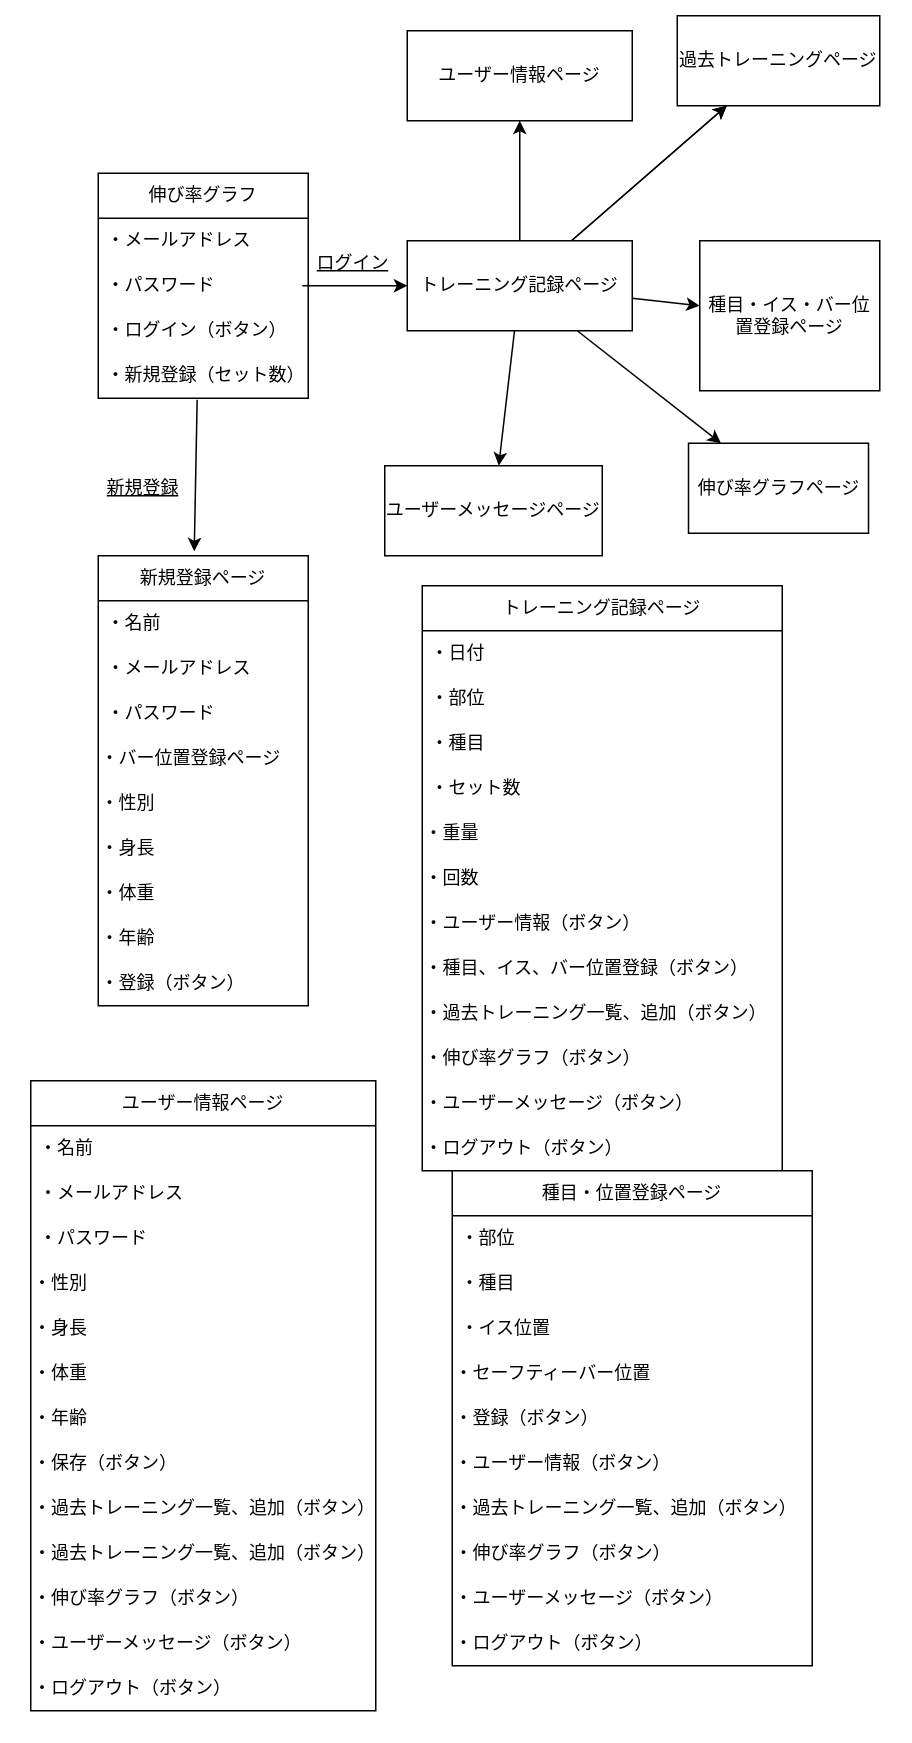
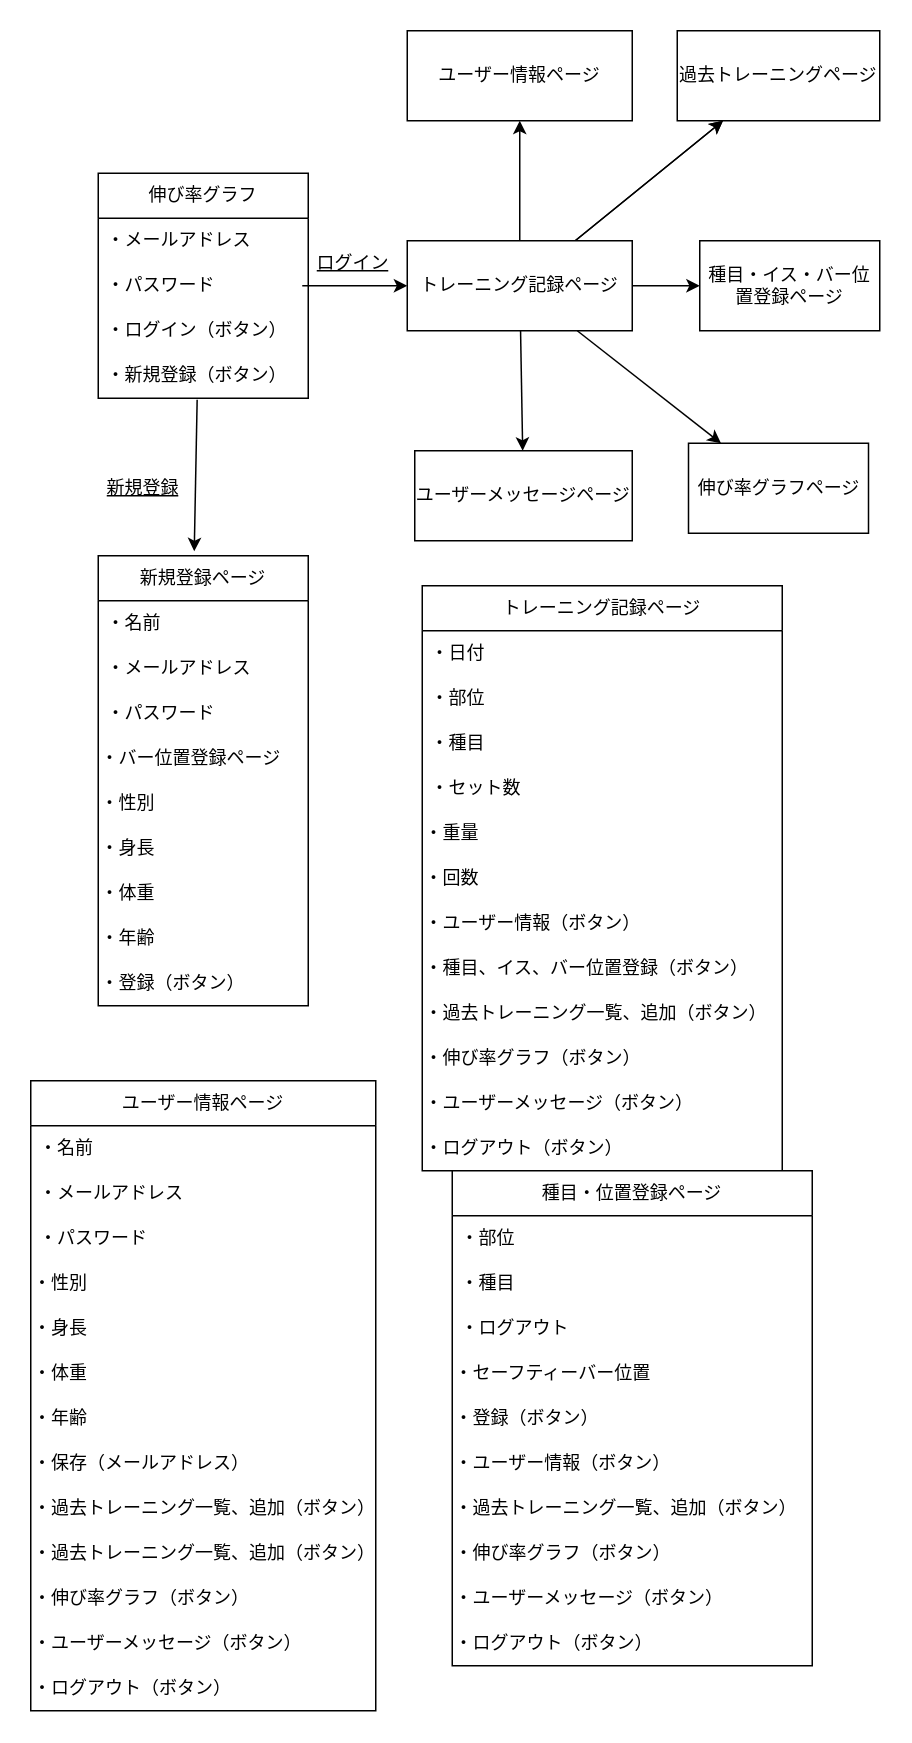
node "過去トレーニングページ": moved (779, 61) -> (779, 76)
node "種目・イス・バー位置登録ページ": size 180x150 -> 180x90
node "・新規登録（セット数）": label "・新規登録（セット数）" -> "・新規登録（ボタン）"
node "ユーザーメッセージページ": moved (494, 511) -> (524, 496)
node "・イス位置": label "・イス位置" -> "・ログアウト"
node "・保存（ボタン）": label "・保存（ボタン）" -> "・保存（メールアドレス）"
